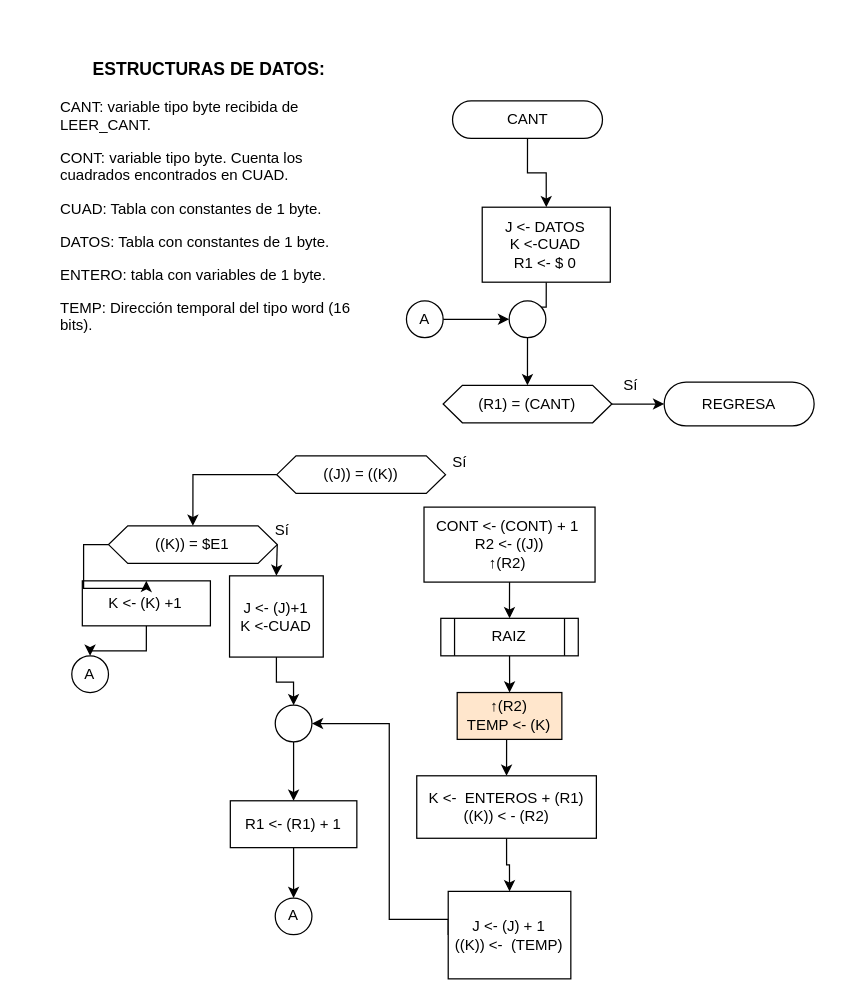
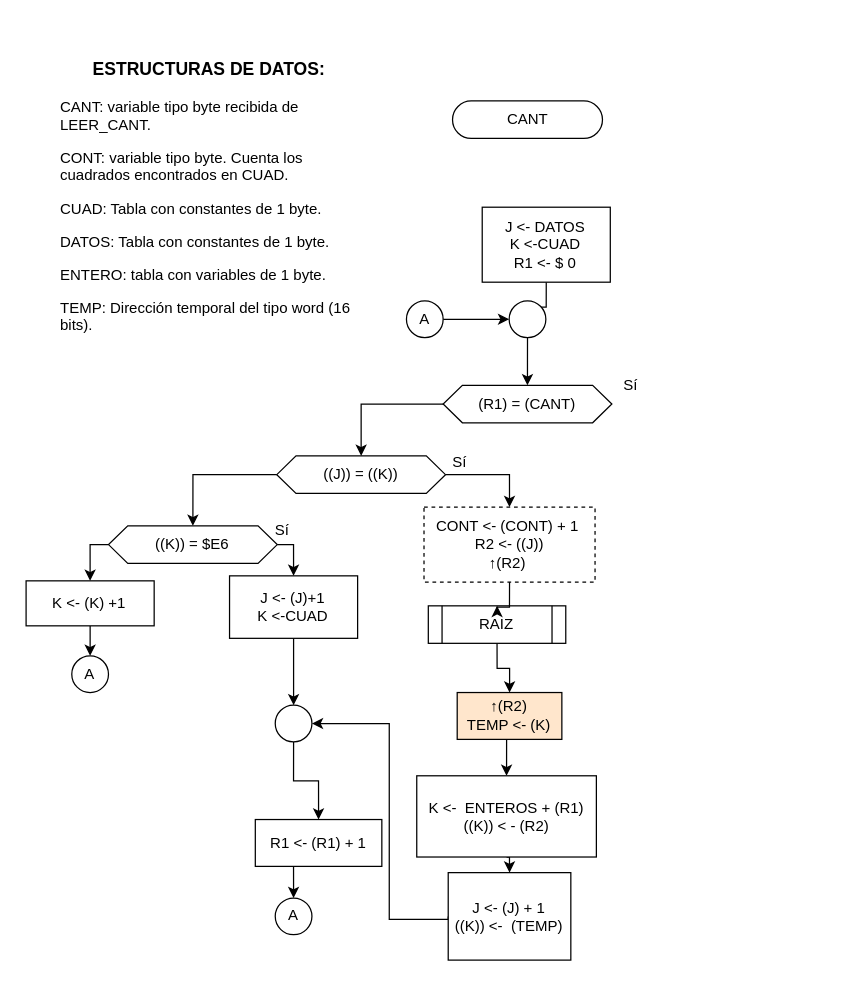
edge "CANT" -> "J <- DATOS K <-CUAD R1 <- $ 0": removed
edge "(R1) = (CANT)" -> "((J)) = ((K))": added
edge "(R1) = (CANT)" -> "REGRESA": removed
node "REGRESA": removed
edge "((J)) = ((K))" -> "CONT <- (CONT) + 1 R2 <- ((J)) ↑(R2)": added
node "((K)) = $E1": label "((K)) = $E1" -> "((K)) = $E6"
node "CONT <- (CONT) + 1 R2 <- ((J)) ↑(R2)": style solid -> dashed
node "K <- (K) +1": moved (146, 603) -> (90, 603)
node "J <- (J)+1 K <-CUAD": size 94x81 -> 128x63
node "RAIZ": moved (510, 637) -> (497, 624)
node "K <- ENTEROS + (R1) ((K)) < - (R2)": size 180x63 -> 180x81
node "R1 <- (R1) + 1": moved (294, 824) -> (319, 843)
node "J <- (J) + 1 ((K)) <- (TEMP)": moved (510, 935) -> (510, 916)
